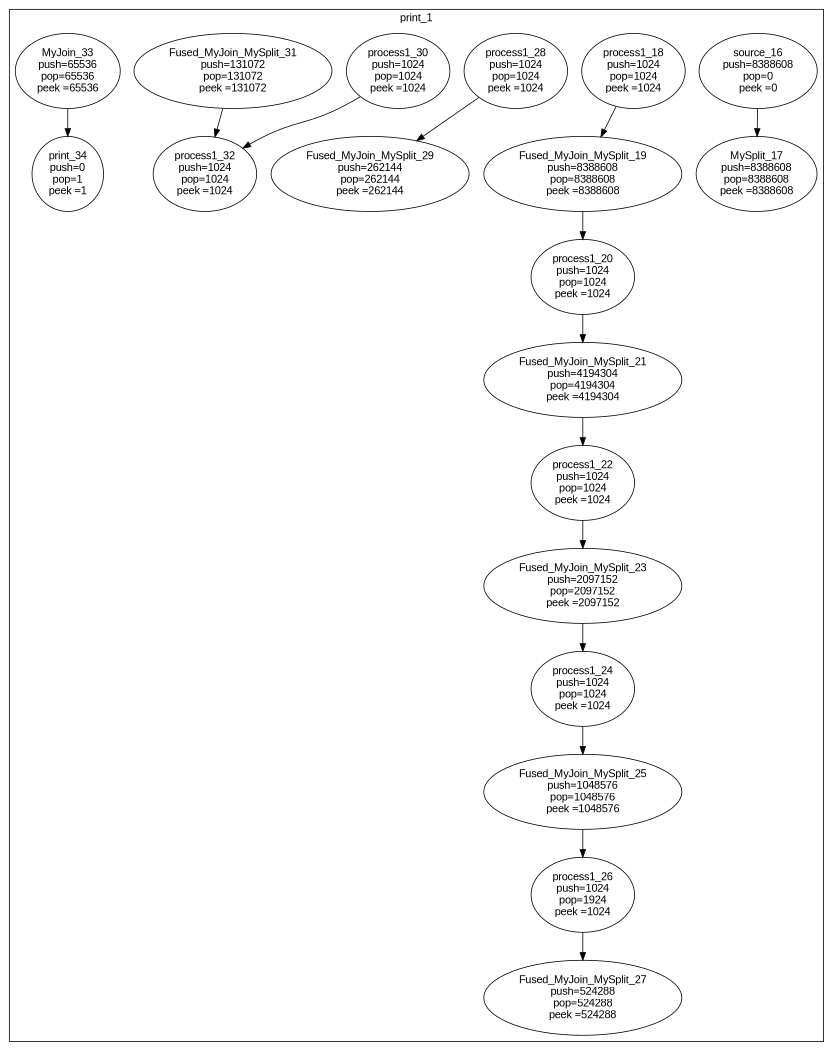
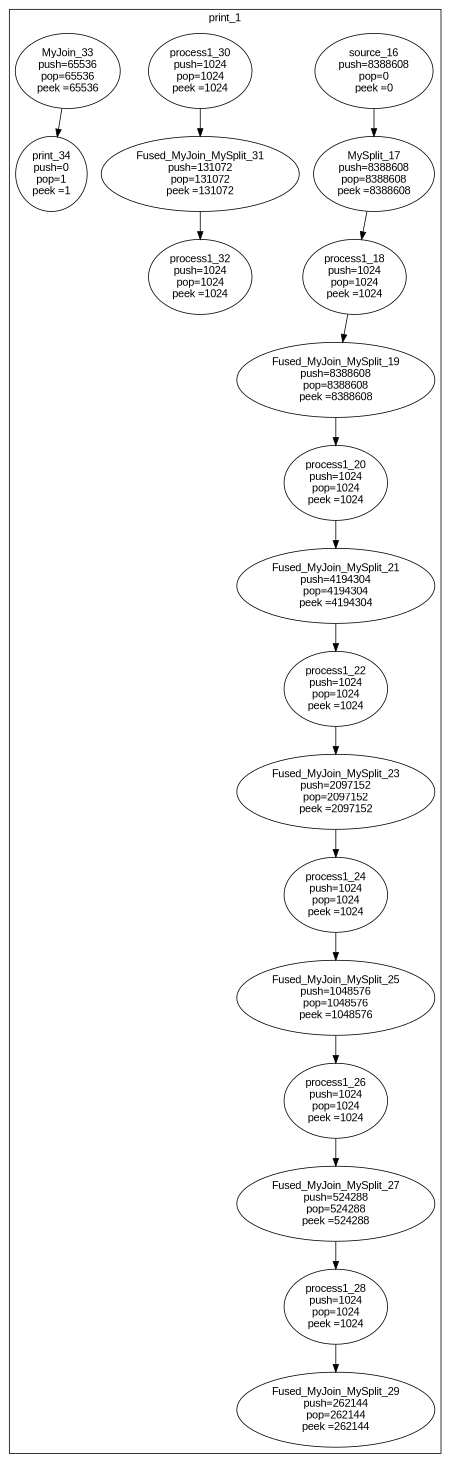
edge "process1_30 push=1024 pop=1024 peek =1024" -> "process1_32 push=1024 pop=1024 peek =1024": now "process1_30 push=1024 pop=1024 peek =1024" -> "Fused_MyJoin_MySplit_31 push=131072 pop=131072 peek =131072"
edge "MySplit_17 push=8388608 pop=8388608 peek =8388608" -> "process1_18 push=1024 pop=1024 peek =1024": added
node "process1_26 push=1024 pop=1924 peek =1024": label "process1_26 push=1024 pop=1924 peek =1024" -> "process1_26 push=1024 pop=1024 peek =1024"
edge "Fused_MyJoin_MySplit_27 push=524288 pop=524288 peek =524288" -> "process1_28 push=1024 pop=1024 peek =1024": added
